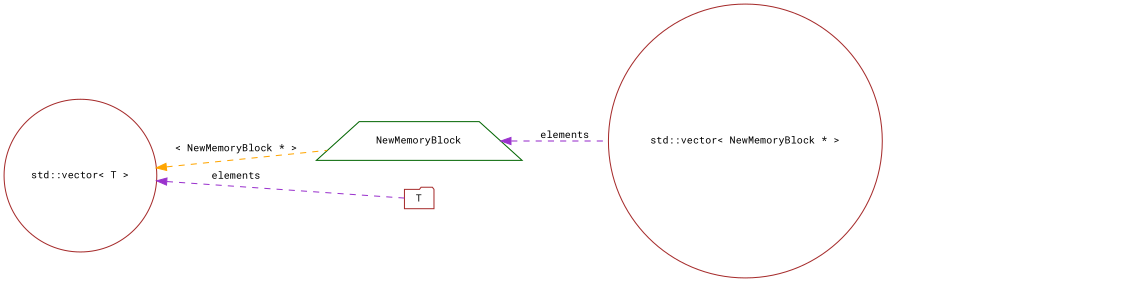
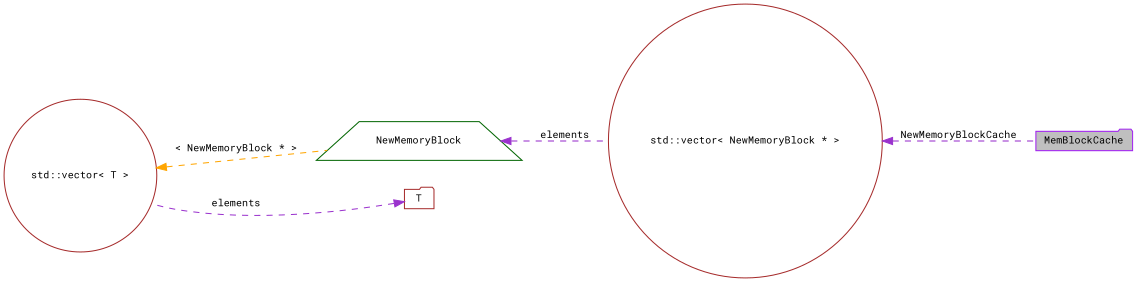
node "MemBlockCache": added
edge "T" -> "std::vector< T >": reversed
